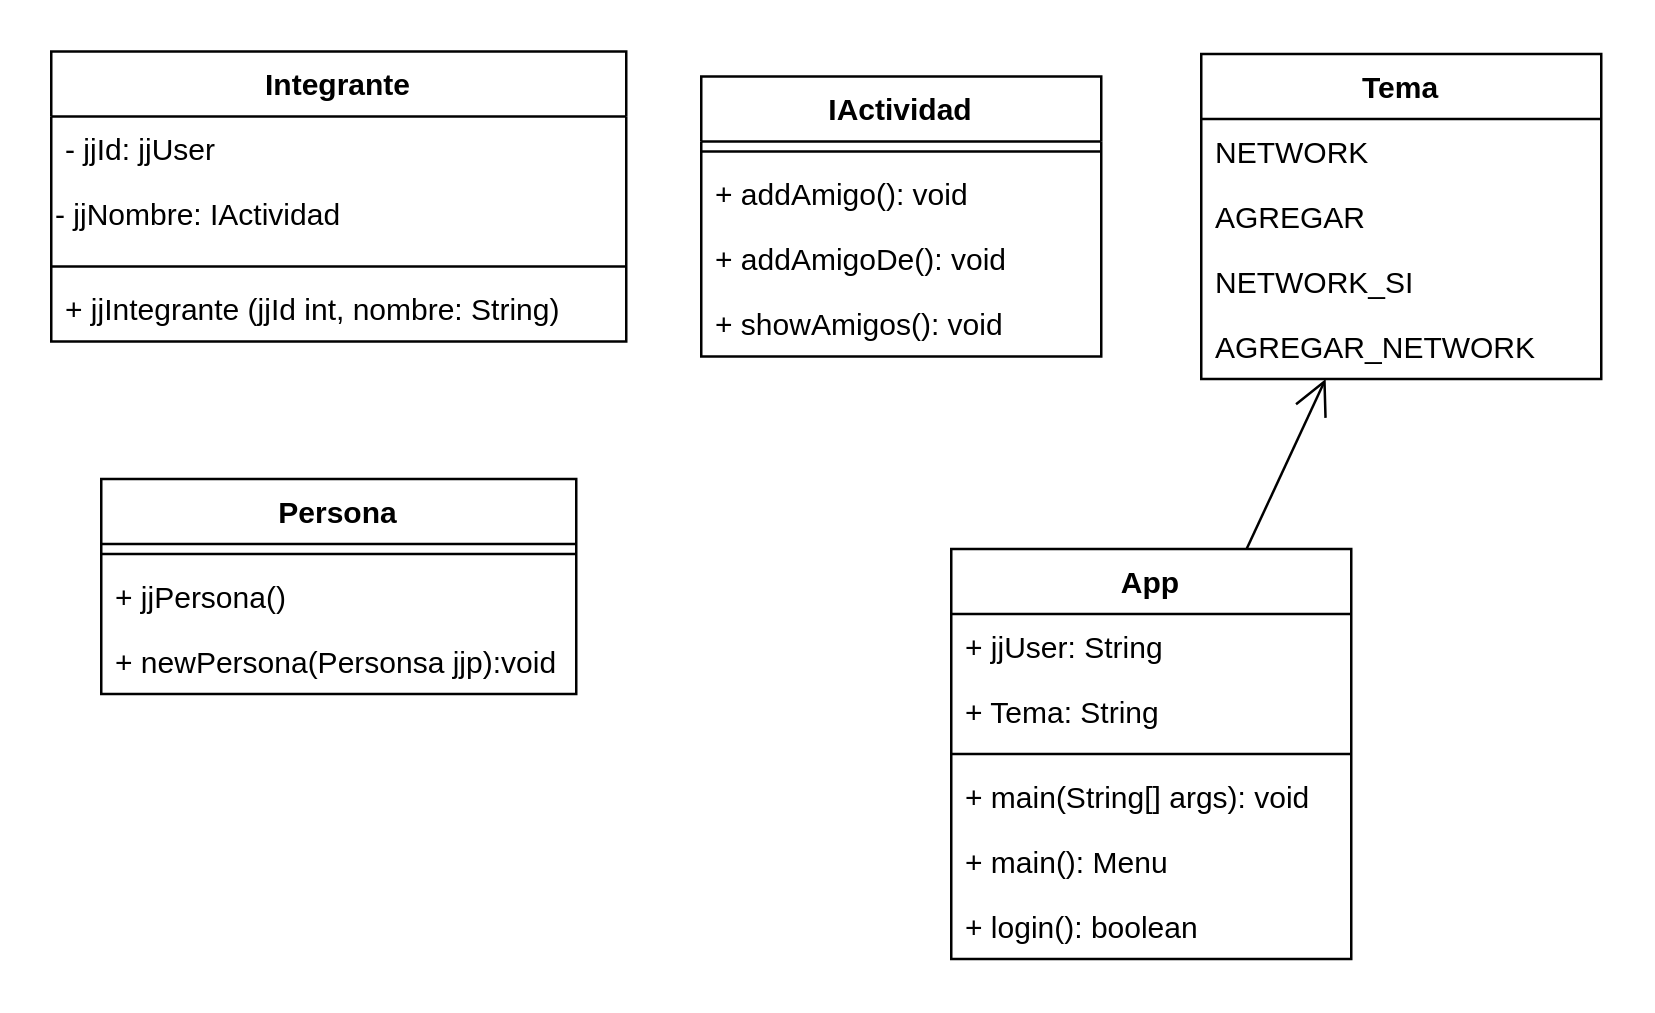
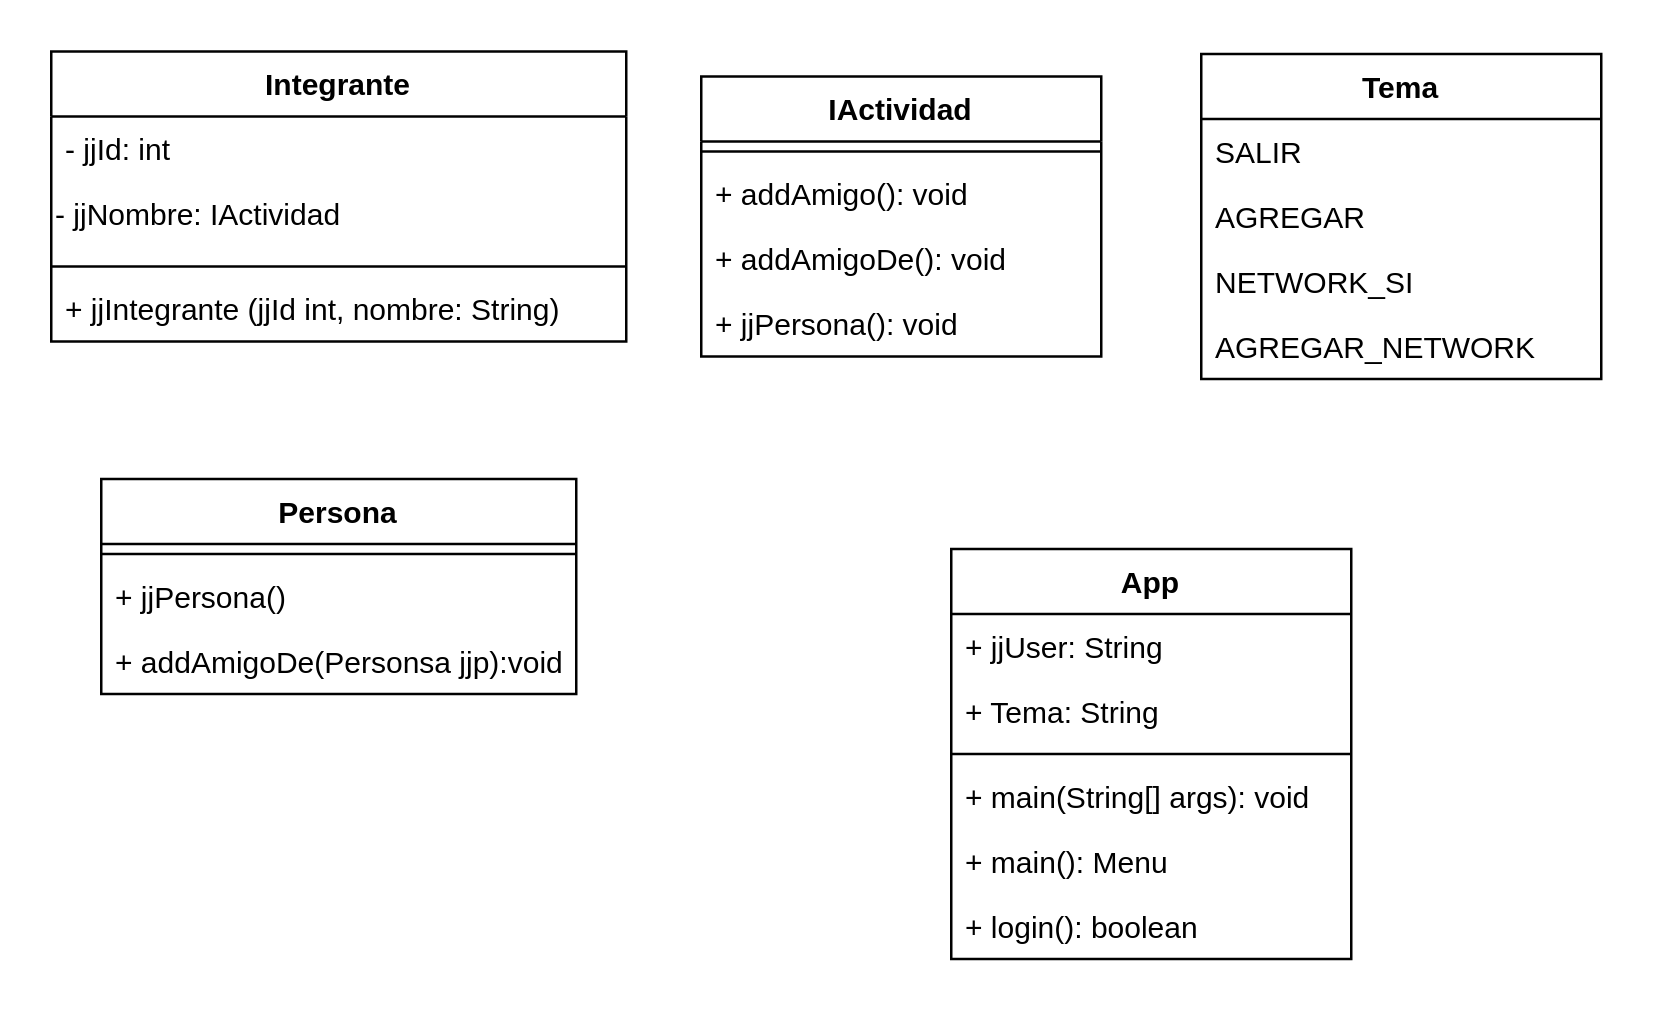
node "- jjId: jjUser": label "- jjId: jjUser" -> "- jjId: int"
node "NETWORK": label "NETWORK" -> "SALIR"
node "+ showAmigos(): void": label "+ showAmigos(): void" -> "+ jjPersona(): void"
edge "App" -> "Tema": removed
node "+ newPersona(Personsa jjp):void": label "+ newPersona(Personsa jjp):void" -> "+ addAmigoDe(Personsa jjp):void"
